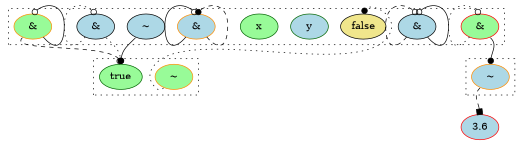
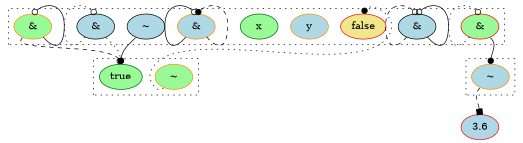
node "y": color darkgreen -> darkorange
node "false": color black -> red
